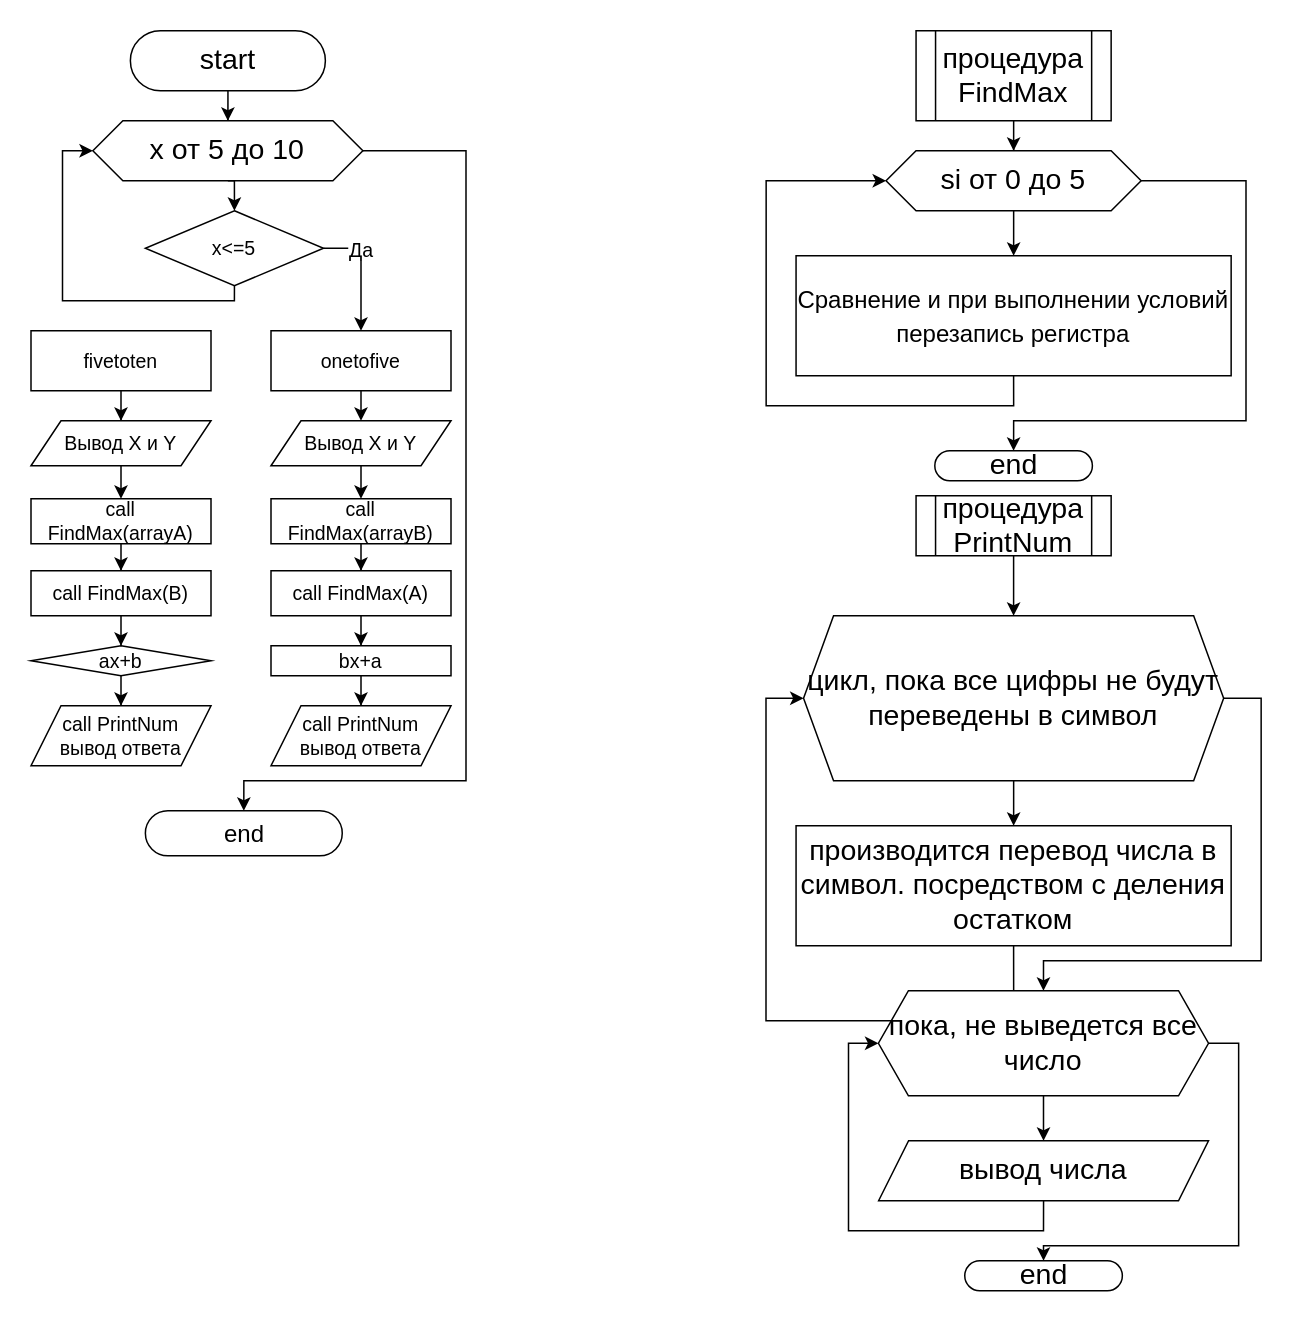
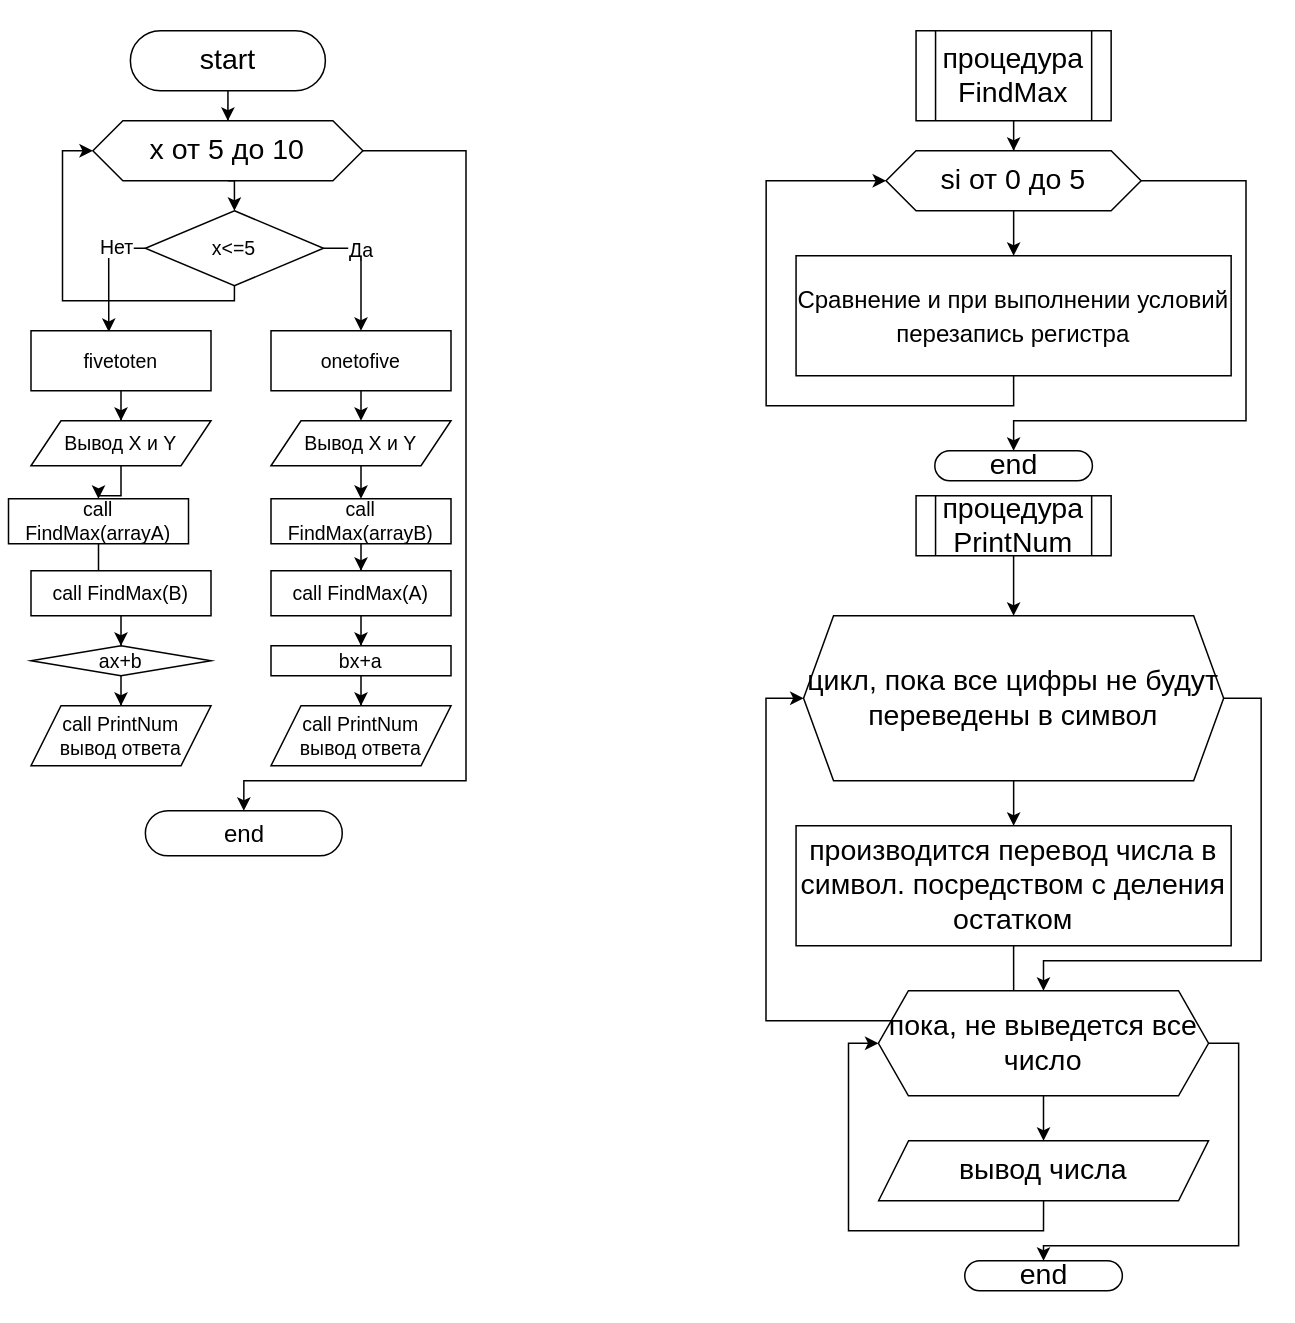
edge "х<=5" -> "fivetoten": added, label "Нет"
node "call FindMax(arrayA)": moved (121, 521) -> (98, 521)
